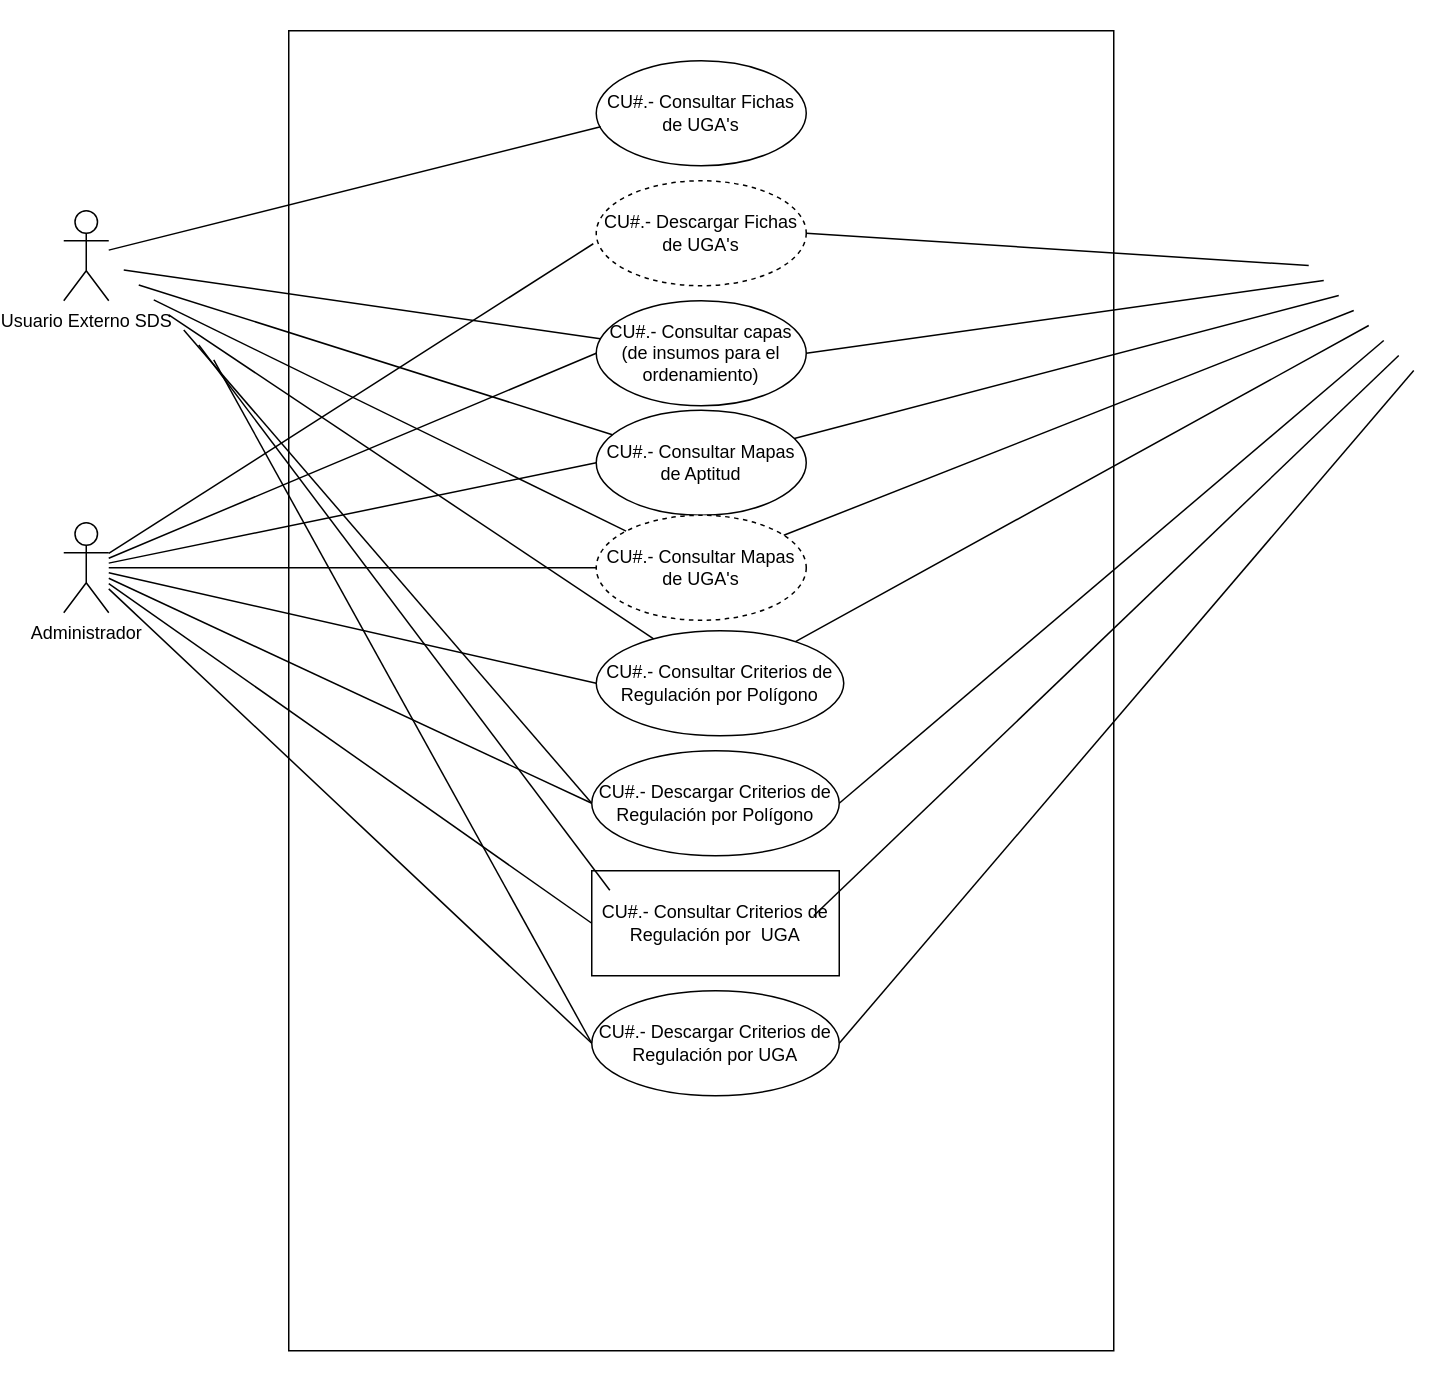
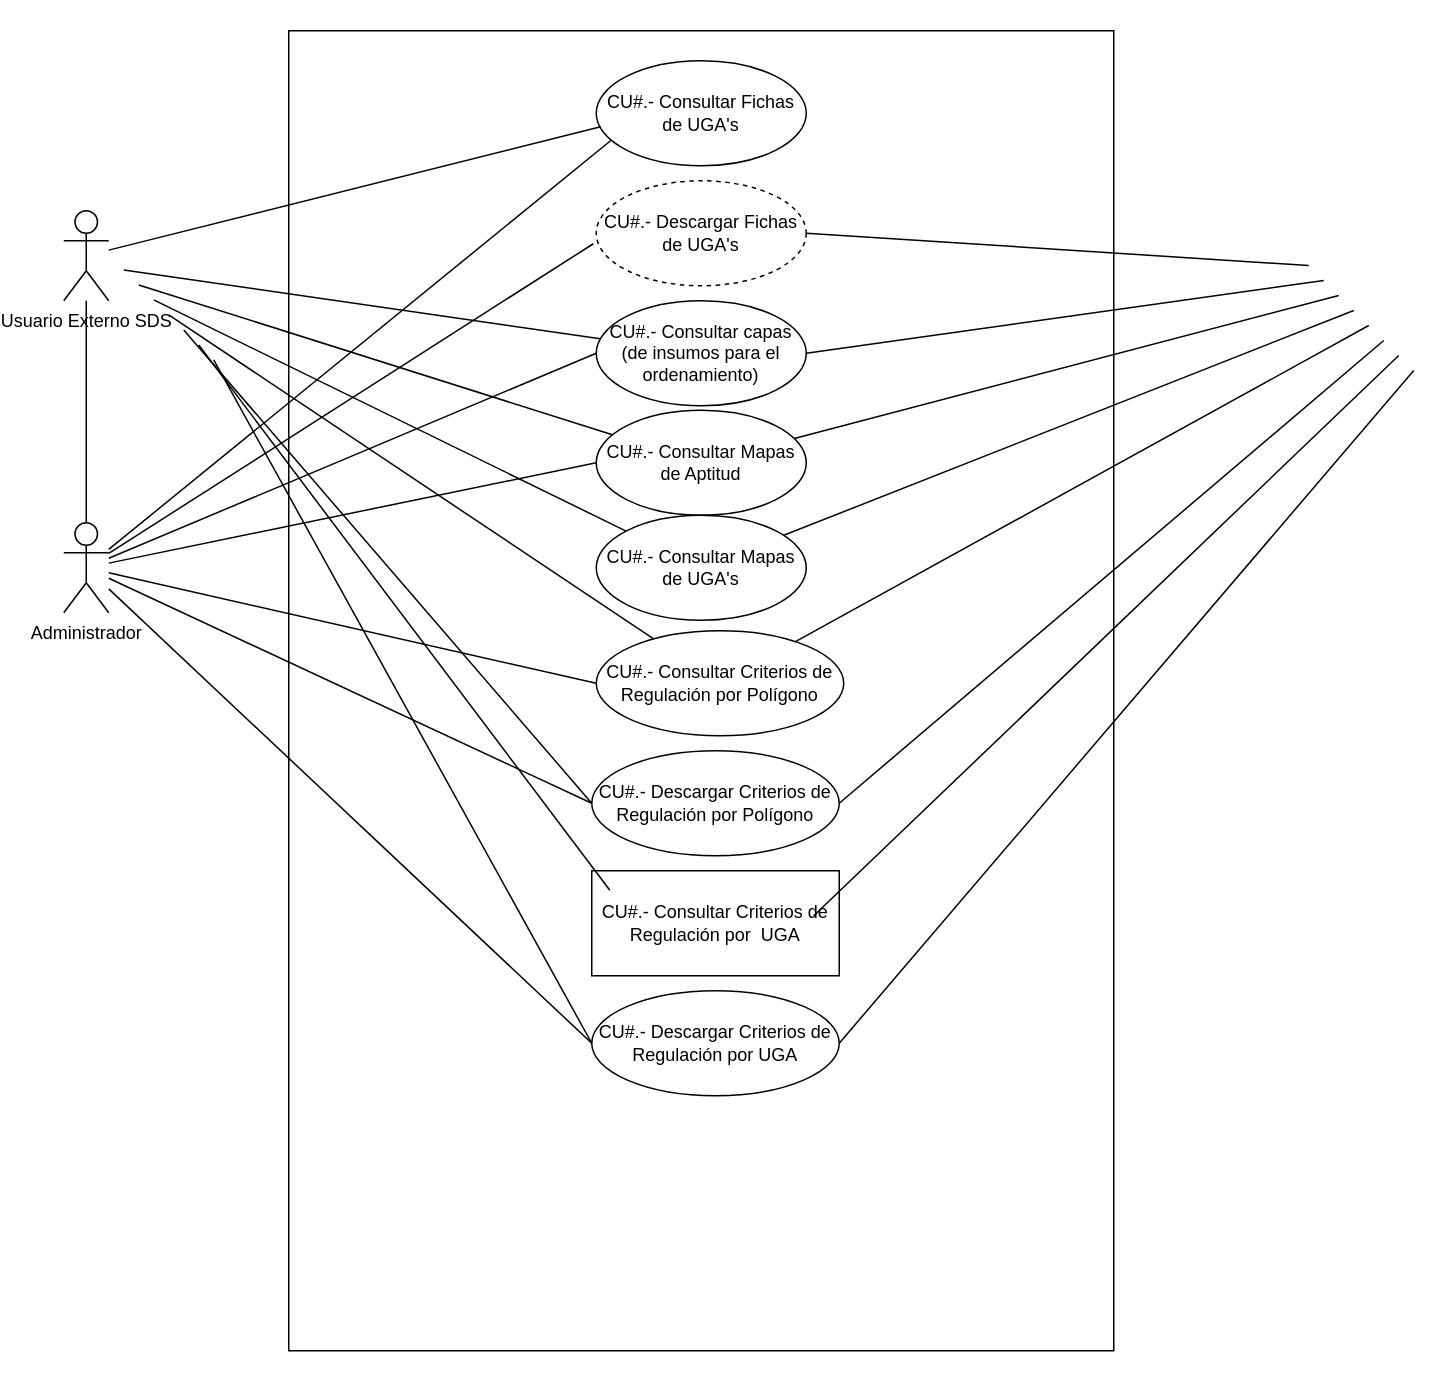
edge "Administrador" -- "CU#.- Consultar Mapas de UGA's": now "Administrador" -- "CU#.- Consultar Fichas de UGA's"
node "CU#.- Consultar Mapas de UGA's": style dashed -> solid
edge "Administrador" -- "CU#.- Consultar Criterios de Regulación por UGA": now "Administrador" -- "Usuario Externo SDS"
